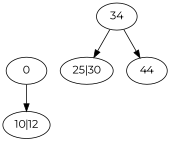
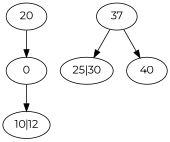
node "20": added
node "34": label "34" -> "37"
node "44": label "44" -> "40"
